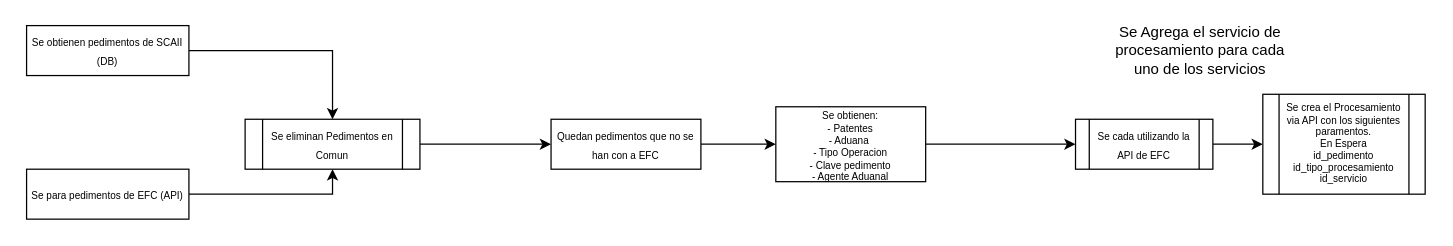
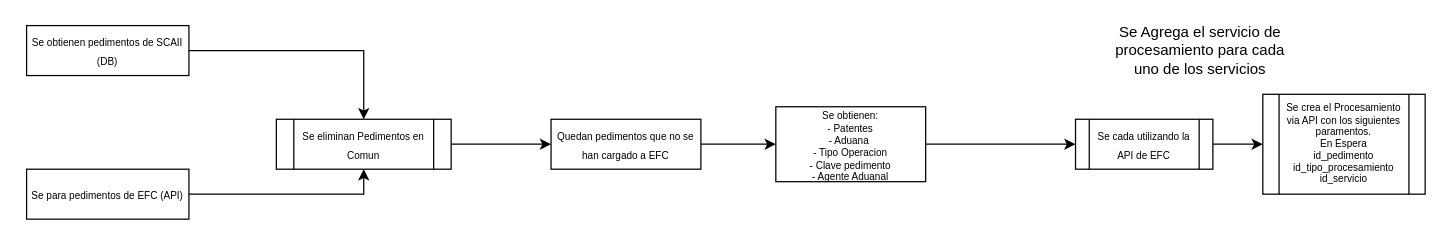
node "Se eliminan Pedimentos en Comun": moved (332, 144) -> (363, 144)
node "Quedan pedimentos que no se han con a EFC": label "Quedan pedimentos que no se han con a EFC" -> "Quedan pedimentos que no se han cargado a EFC"
